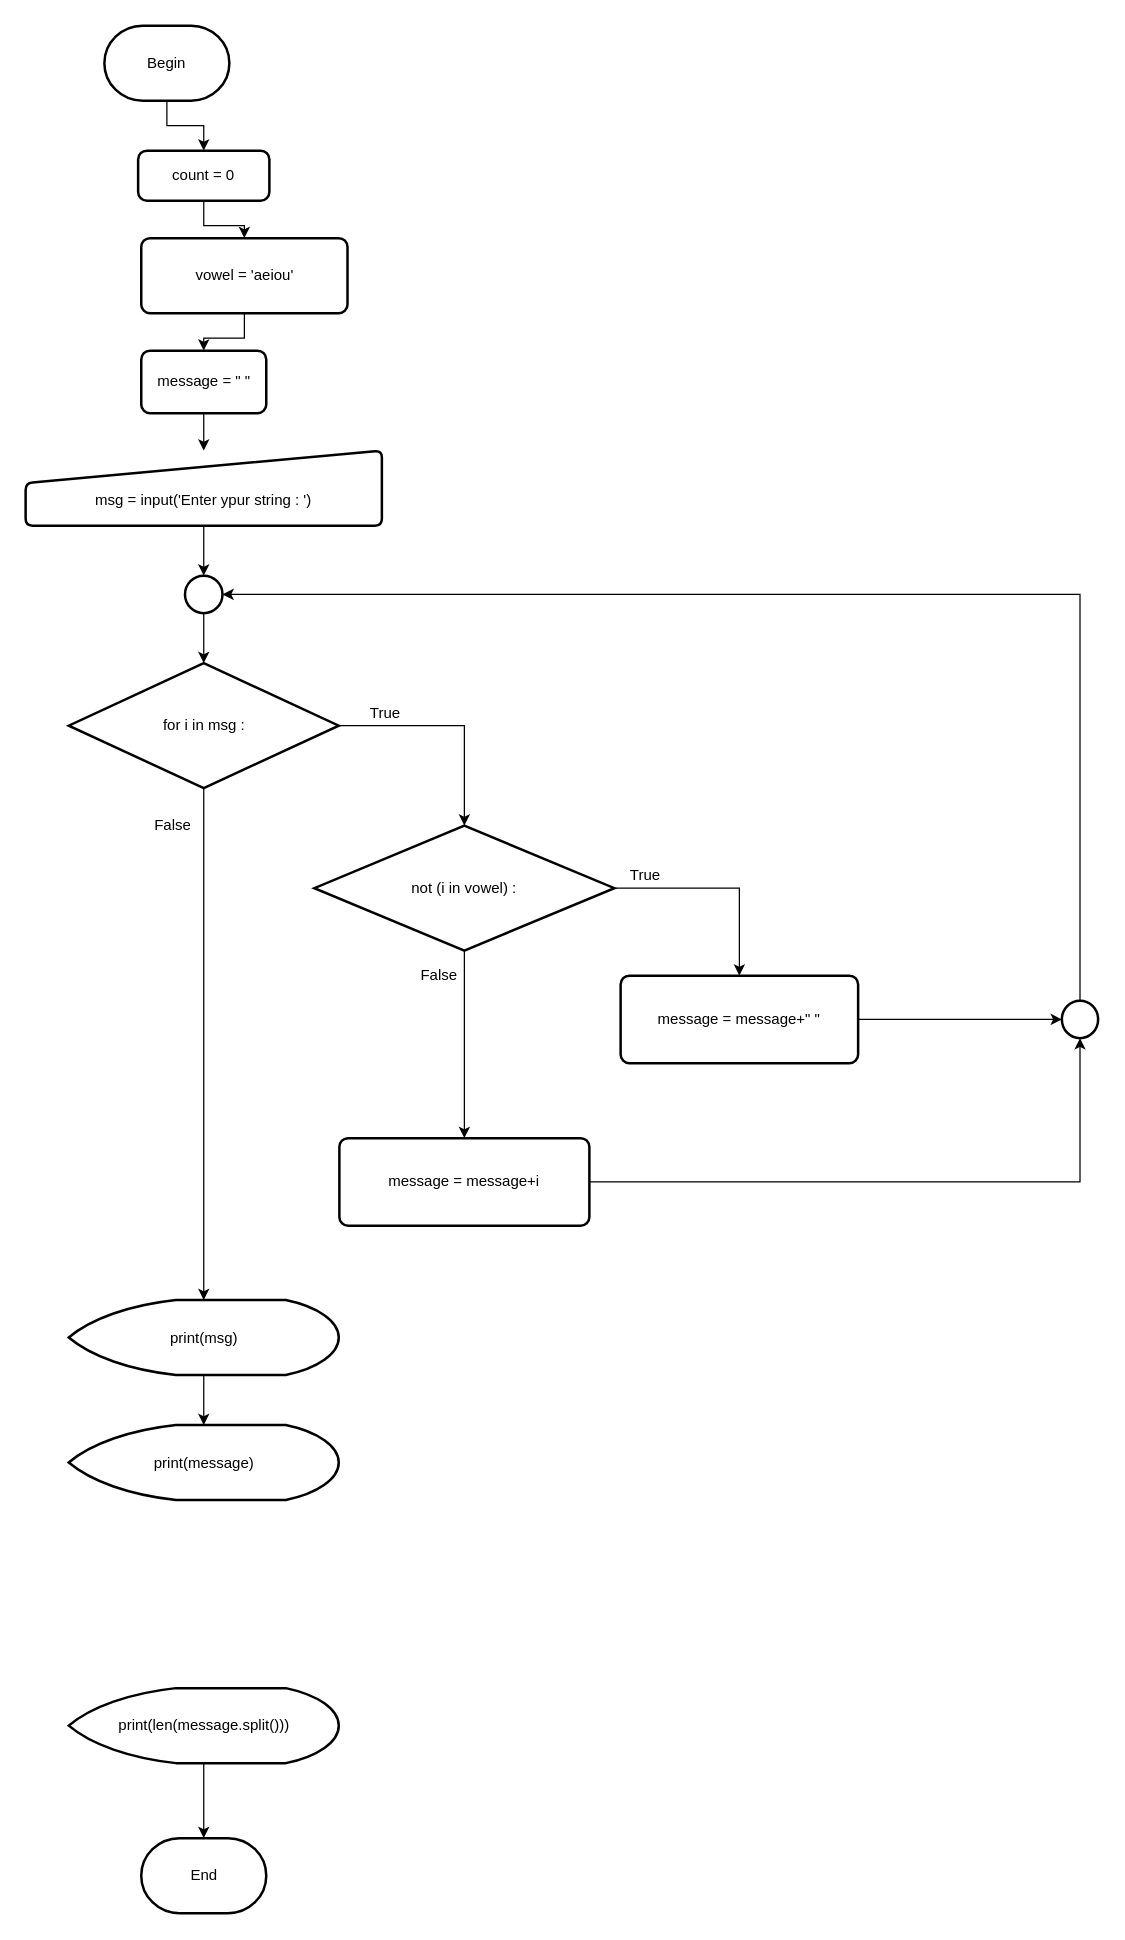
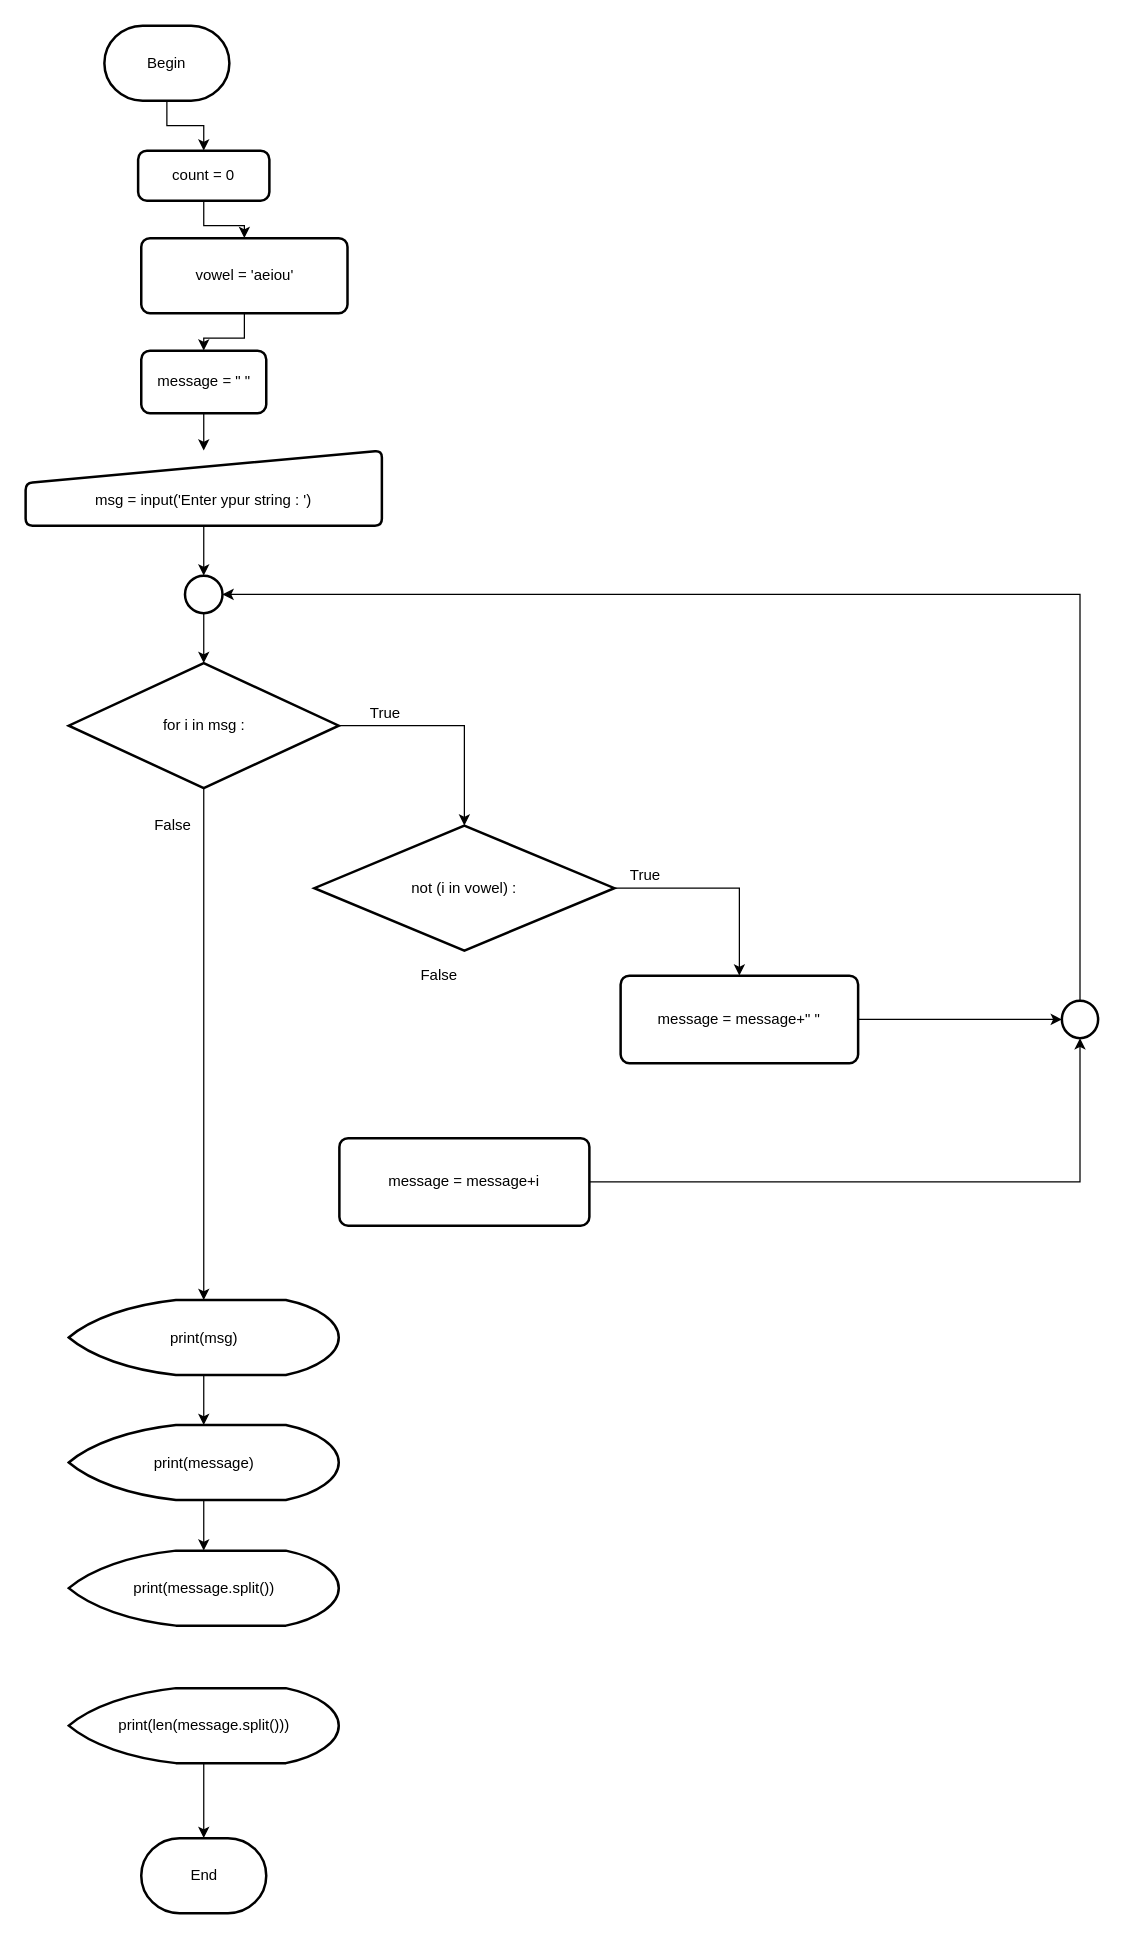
edge "not (i in vowel) :" -> "message = message+i": removed
edge "print(message)" -> "print(message.split())": added
node "print(message.split())": added
